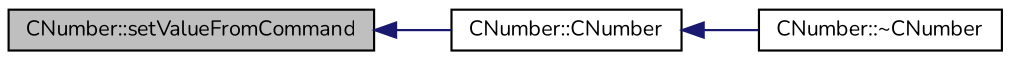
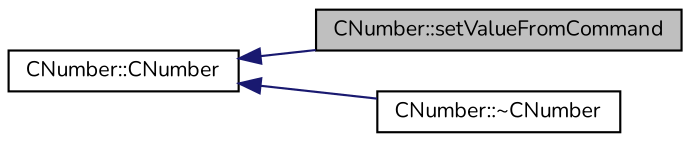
edge "CNumber::CNumber" -> "CNumber::setValueFromCommand": reversed
